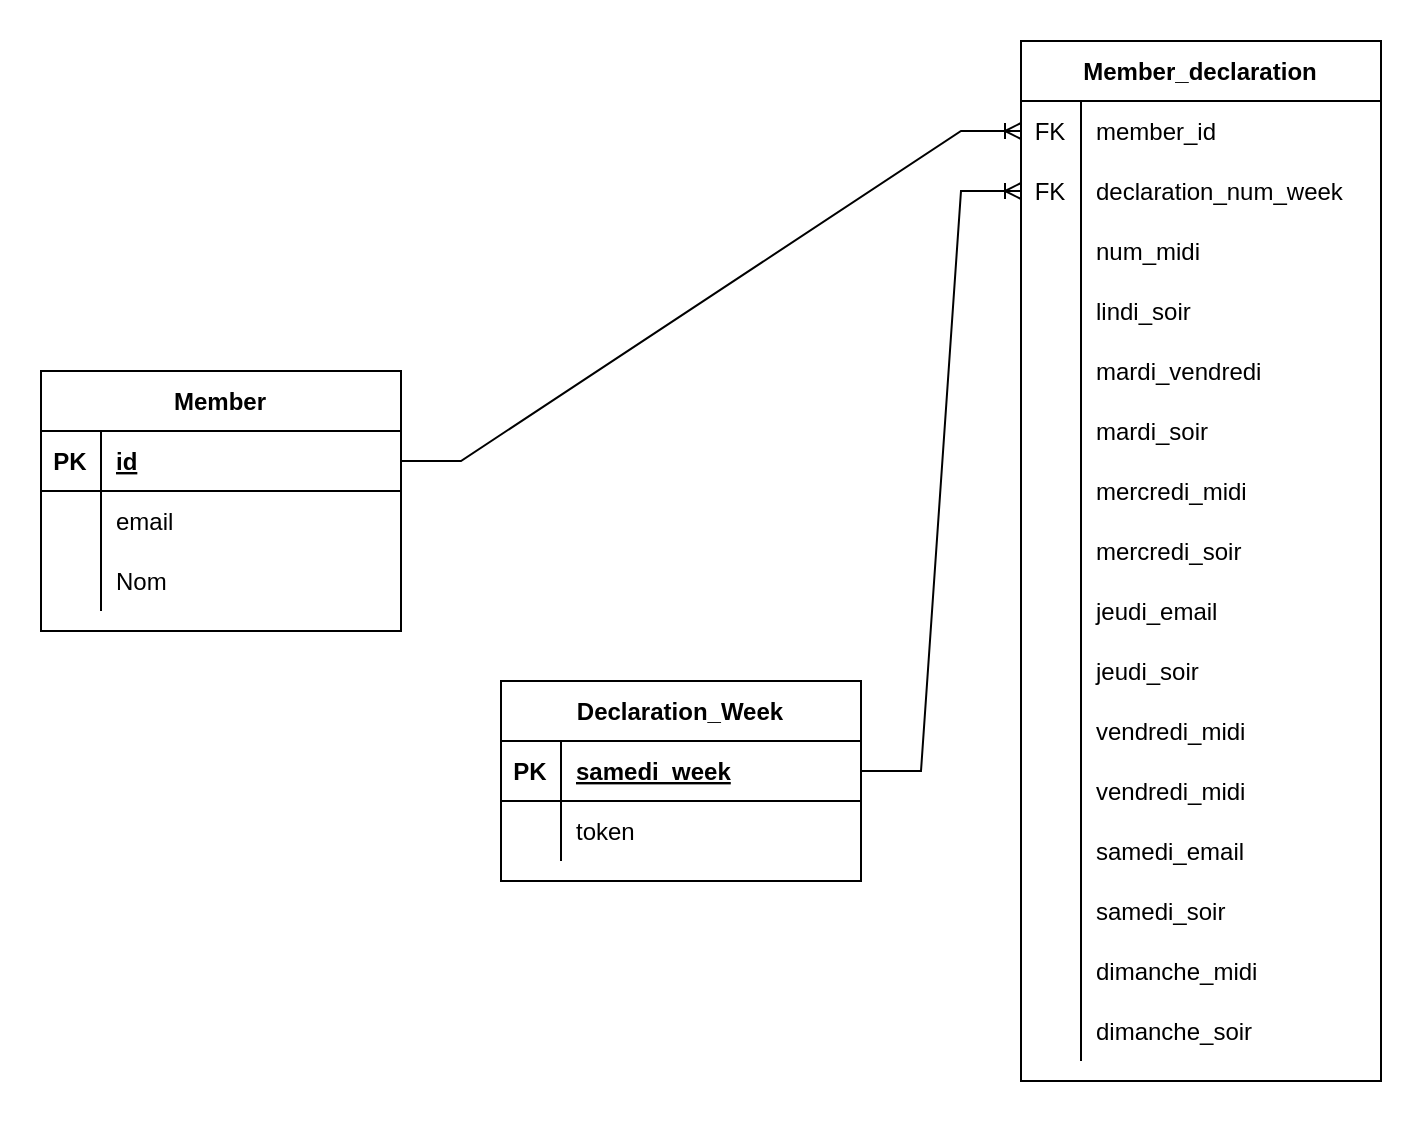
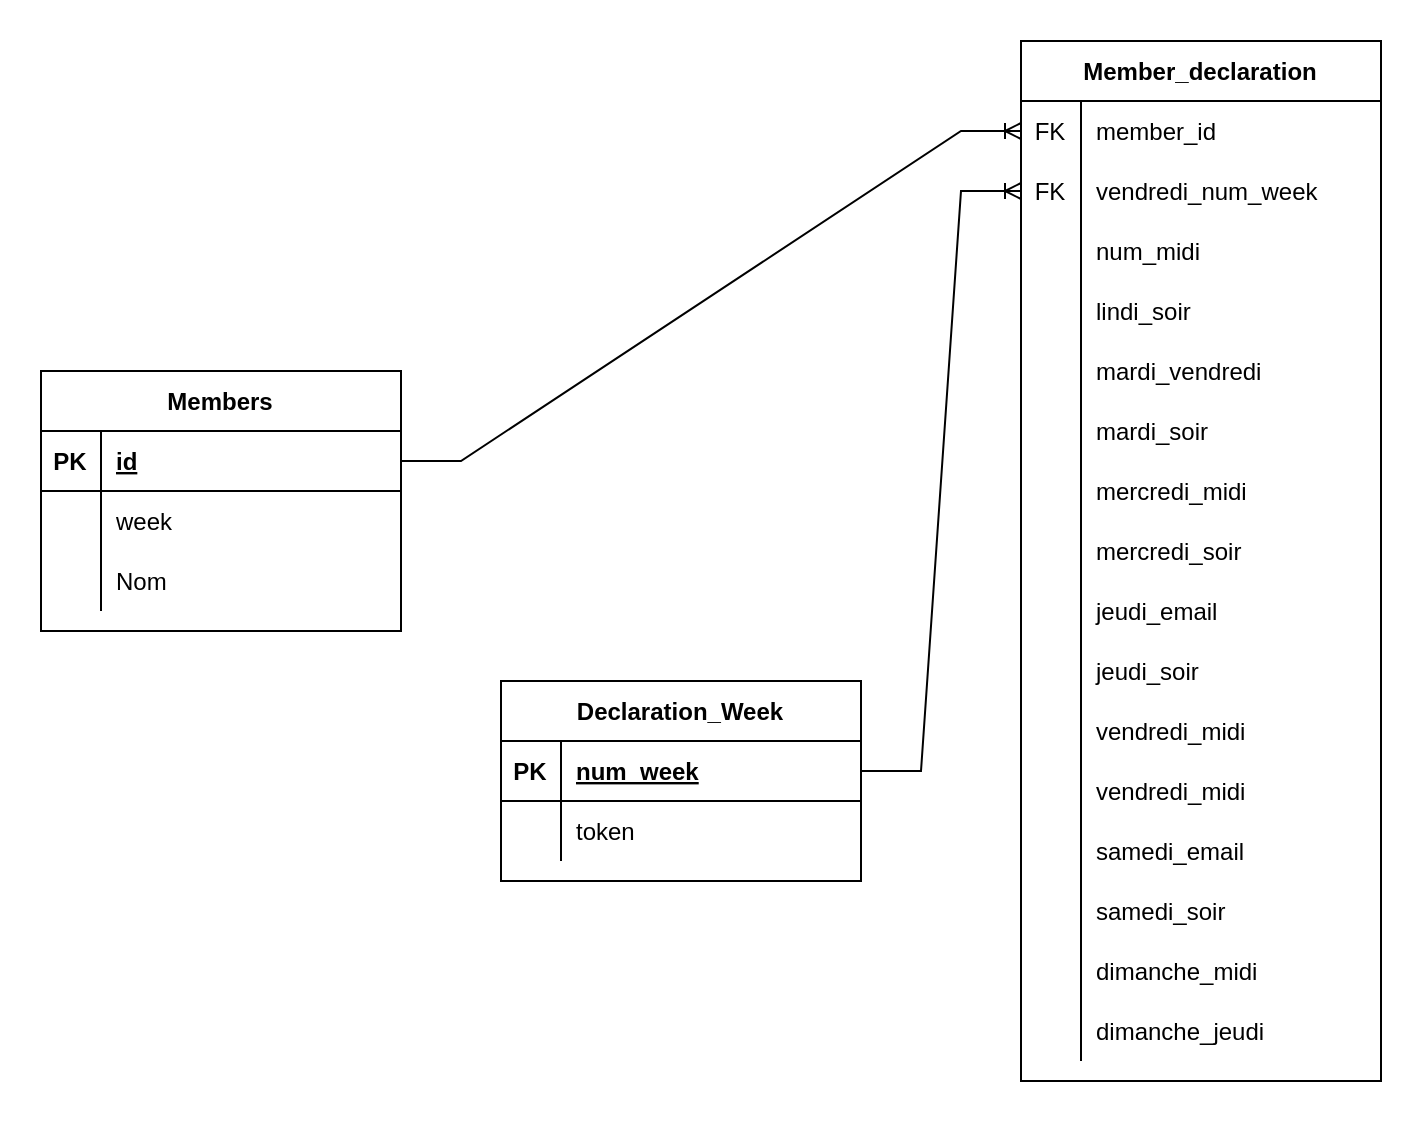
node "declaration_num_week": label "declaration_num_week" -> "vendredi_num_week"
node "Member": label "Member" -> "Members"
node "email": label "email" -> "week"
node "samedi_week": label "samedi_week" -> "num_week"
node "dimanche_soir": label "dimanche_soir" -> "dimanche_jeudi"
